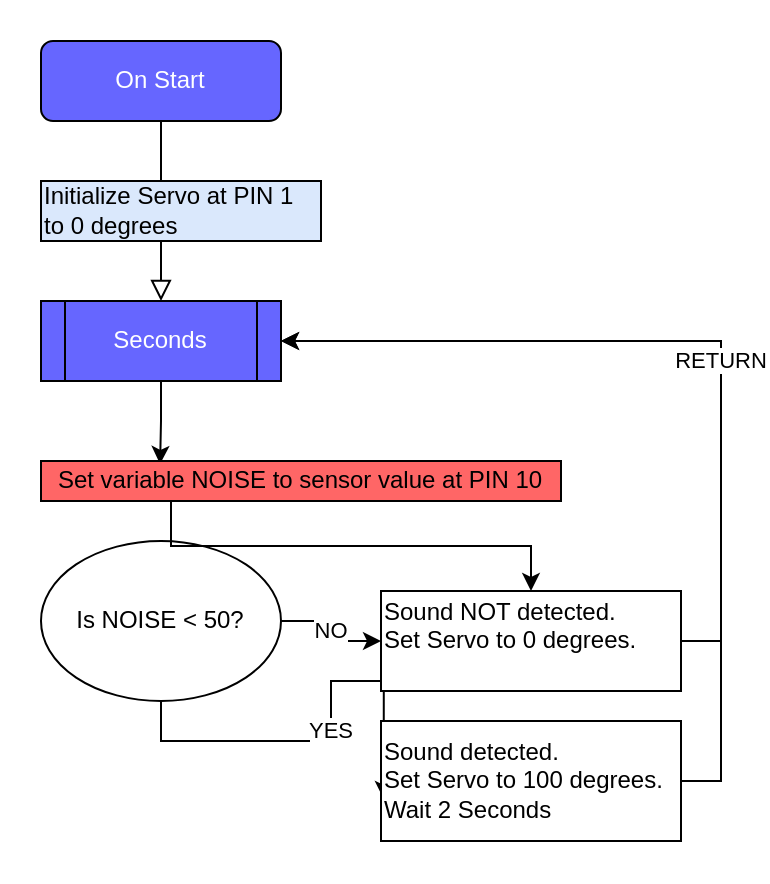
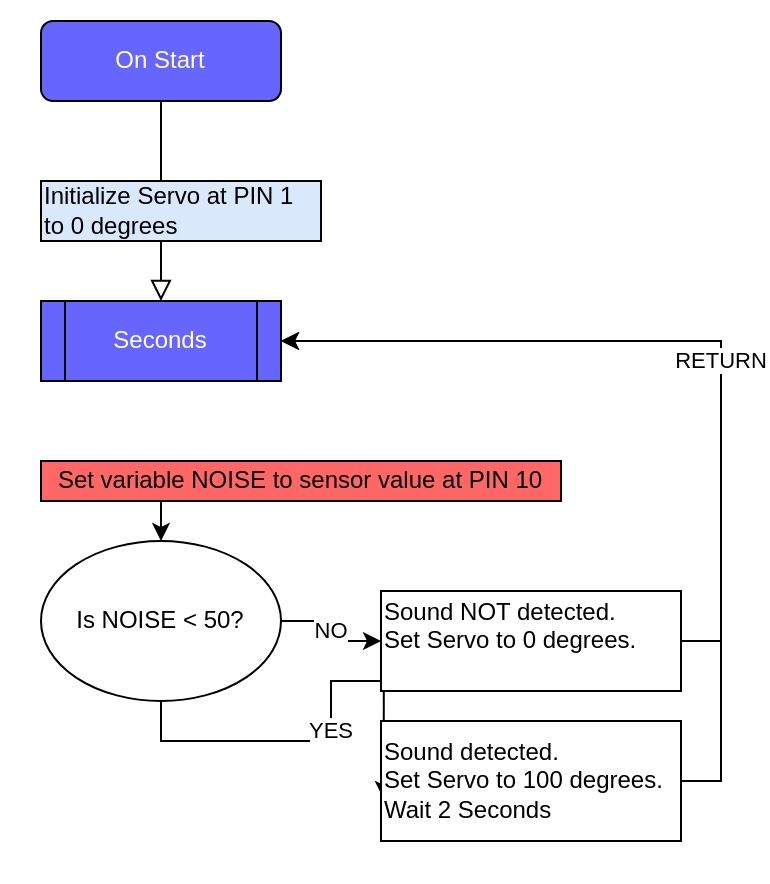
node "On Start": moved (161, 81) -> (161, 61)
edge "Seconds" -> "Set variable NOISE to sensor value at PIN 10": removed
edge "Set variable NOISE to sensor value at PIN 10" -> "Sound NOT detected. Set Servo to 0 degrees.": now "Set variable NOISE to sensor value at PIN 10" -> "Is NOISE < 50?"
